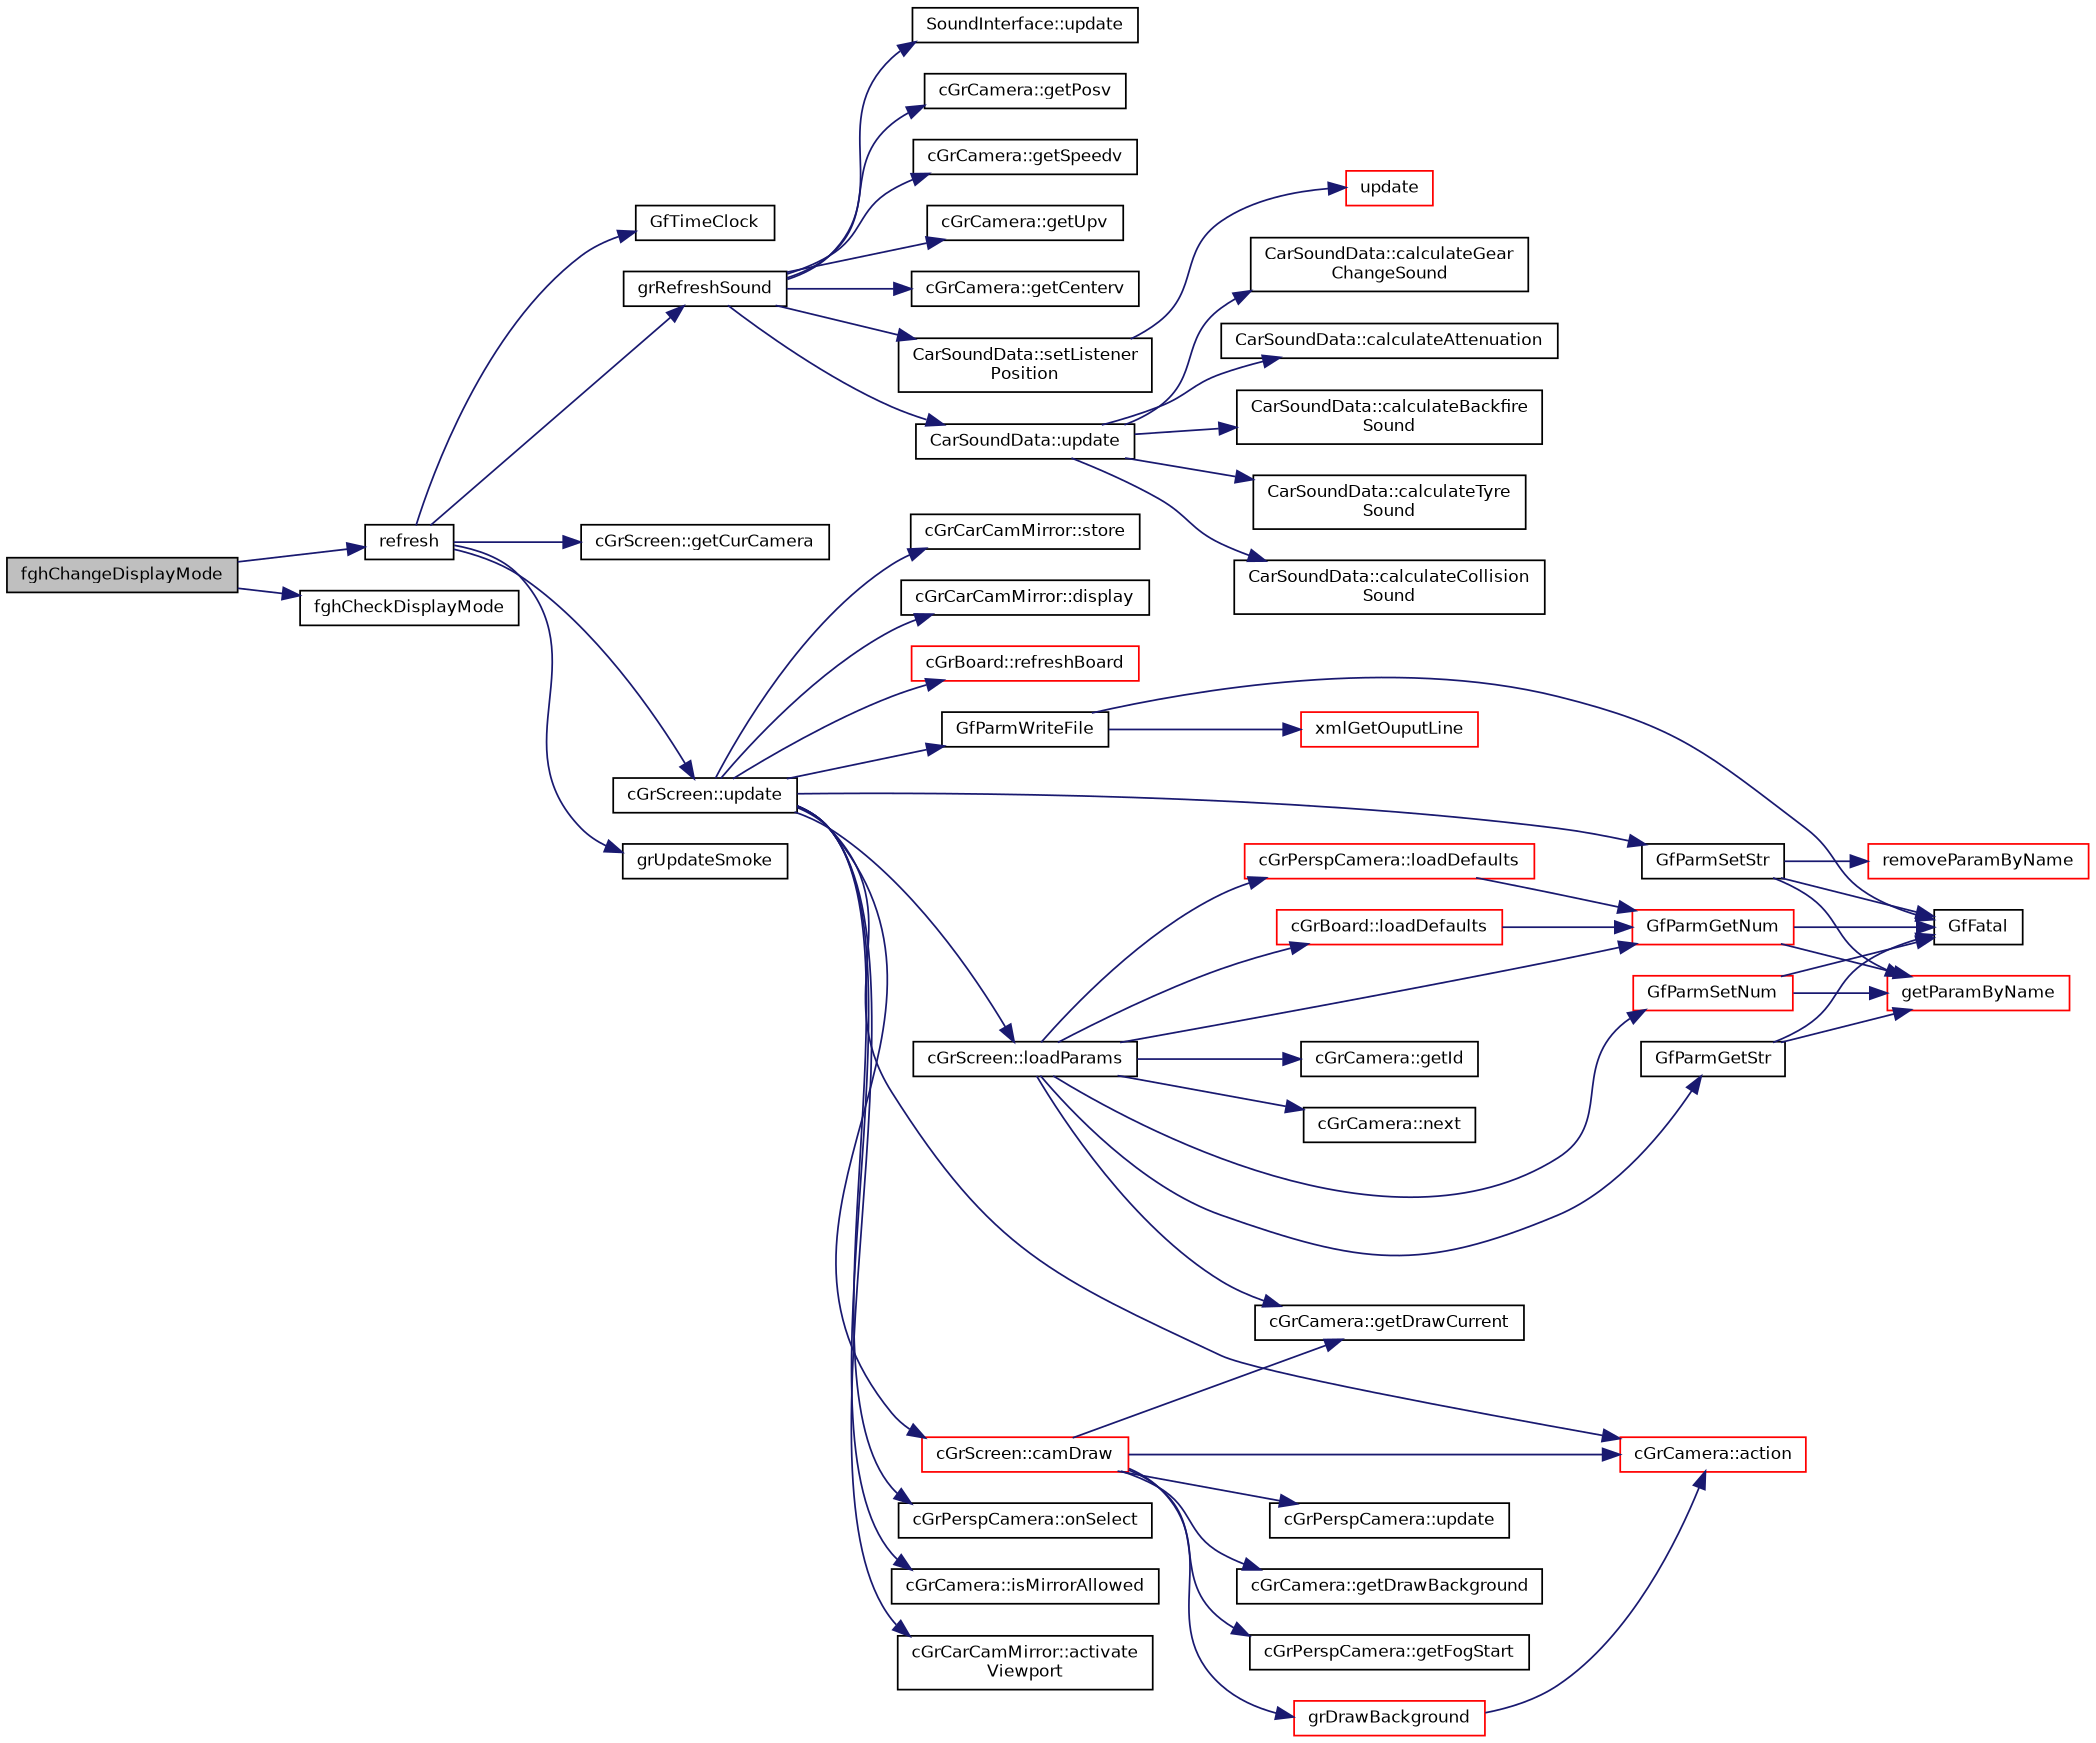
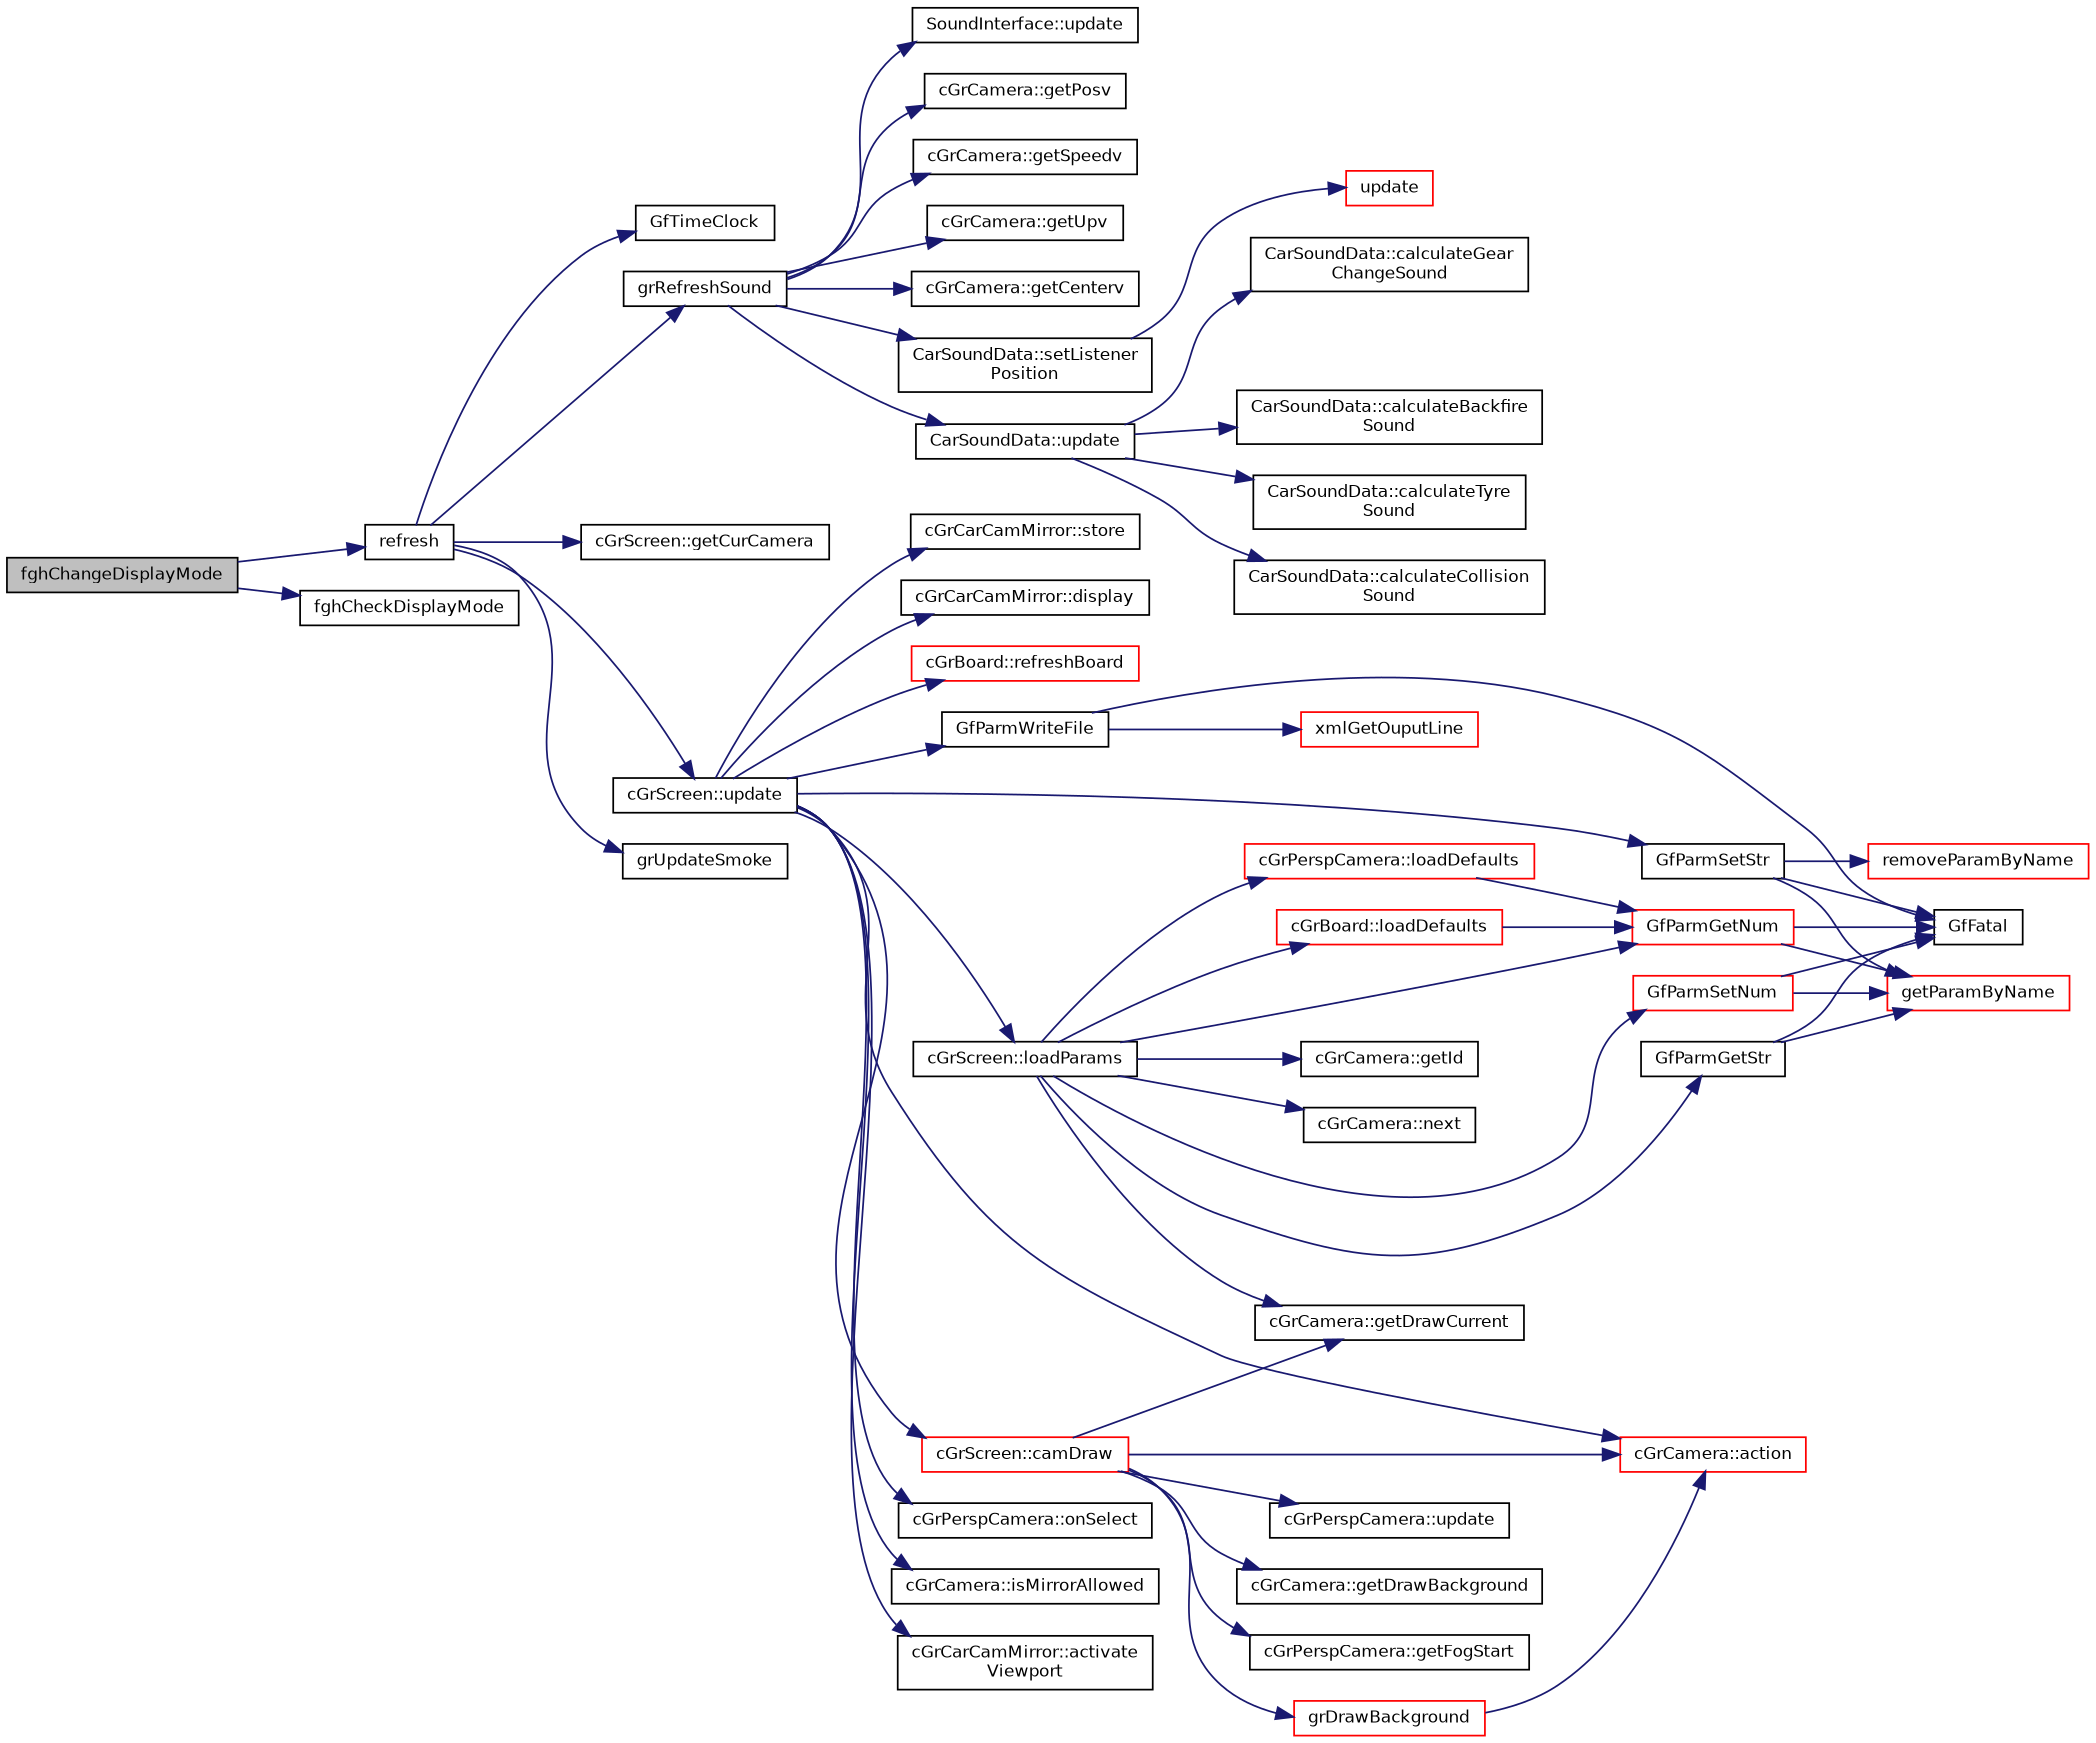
node "CarSoundData::calculateAttenuation": removed
